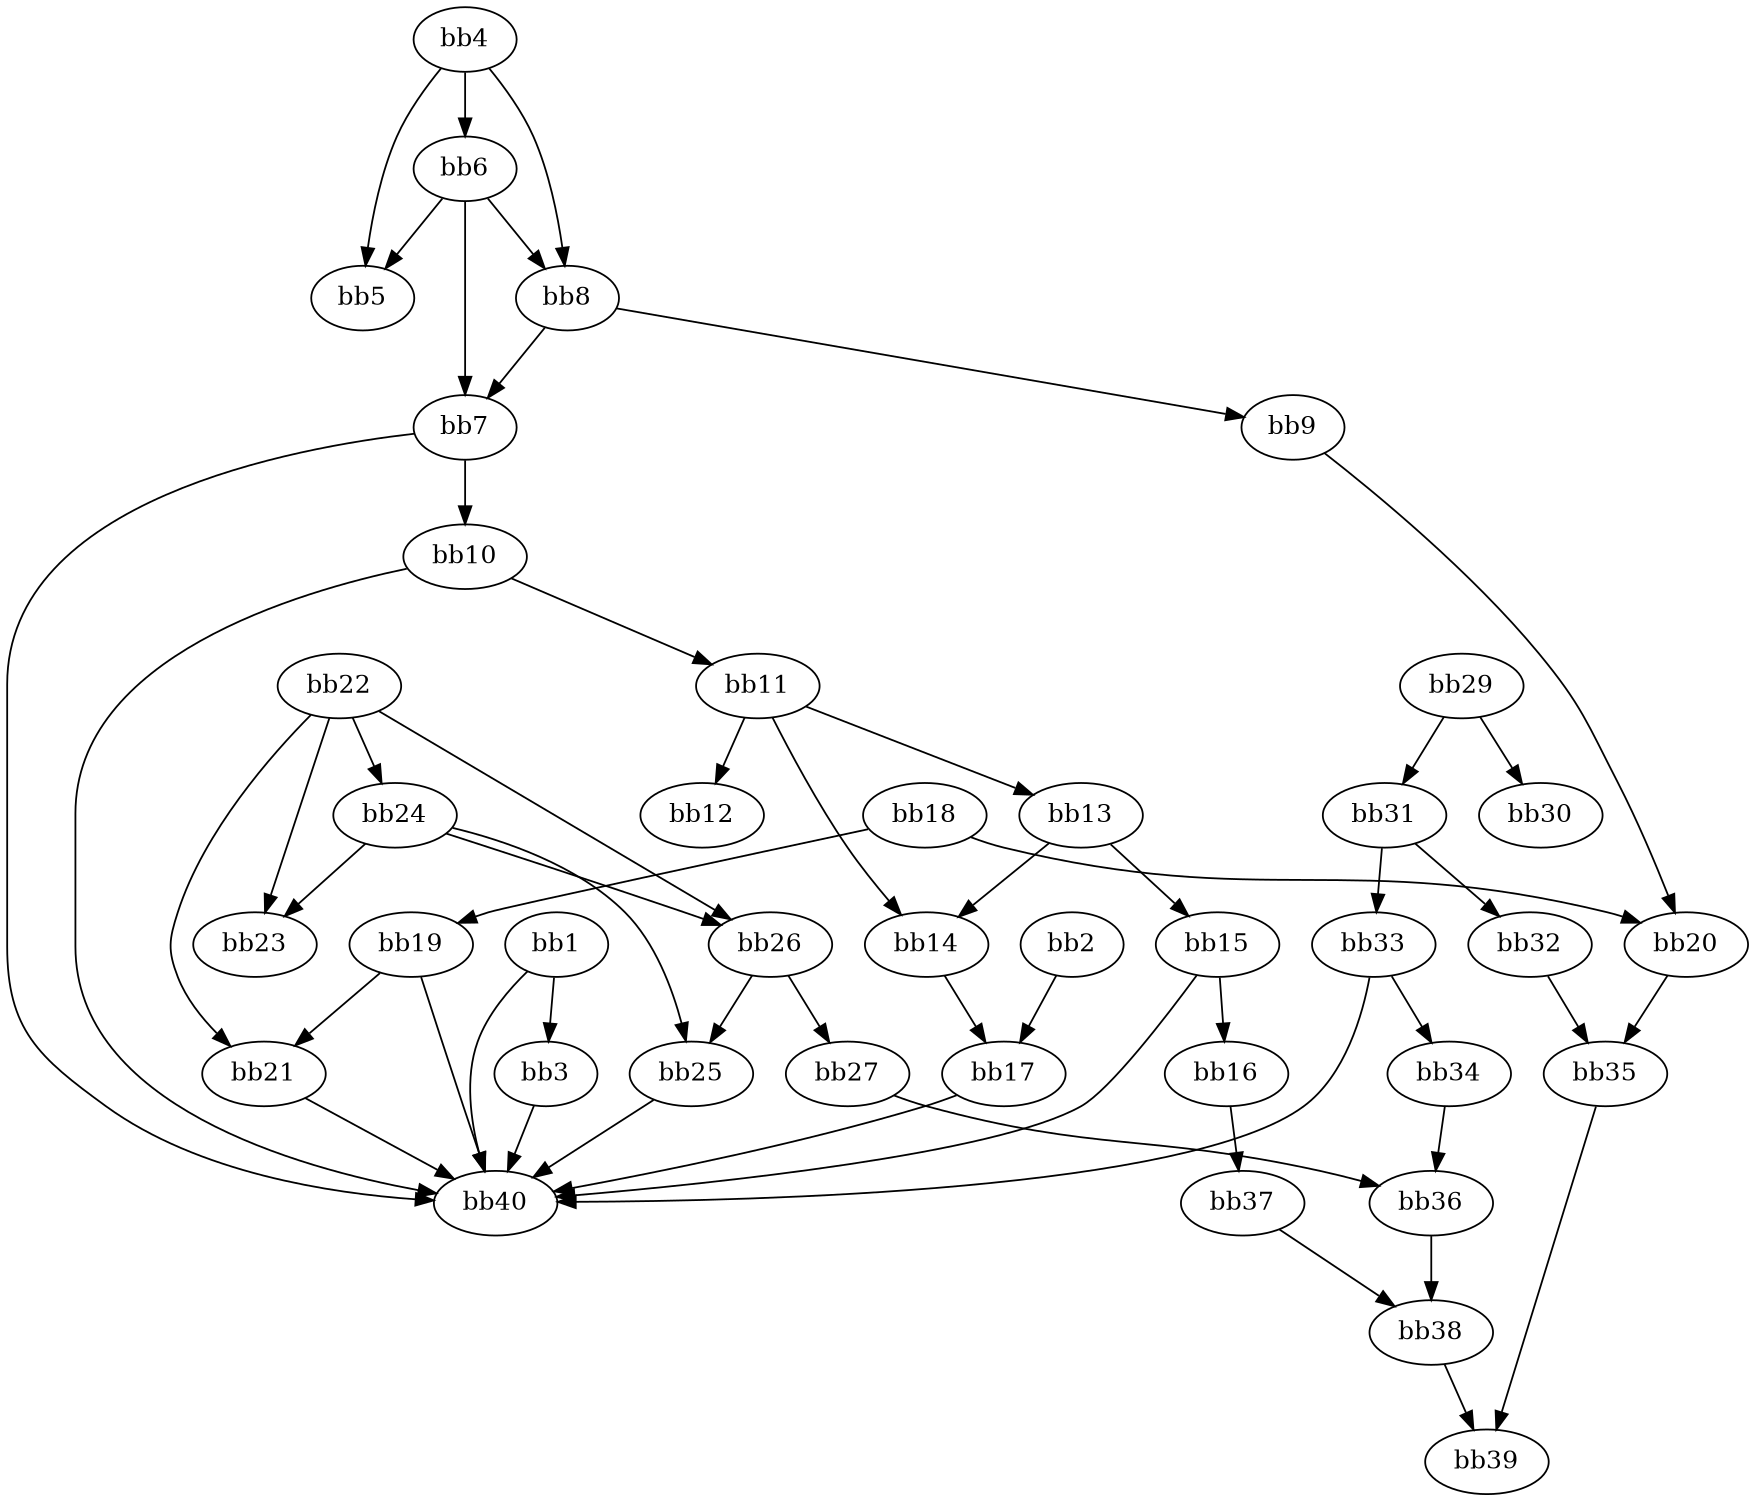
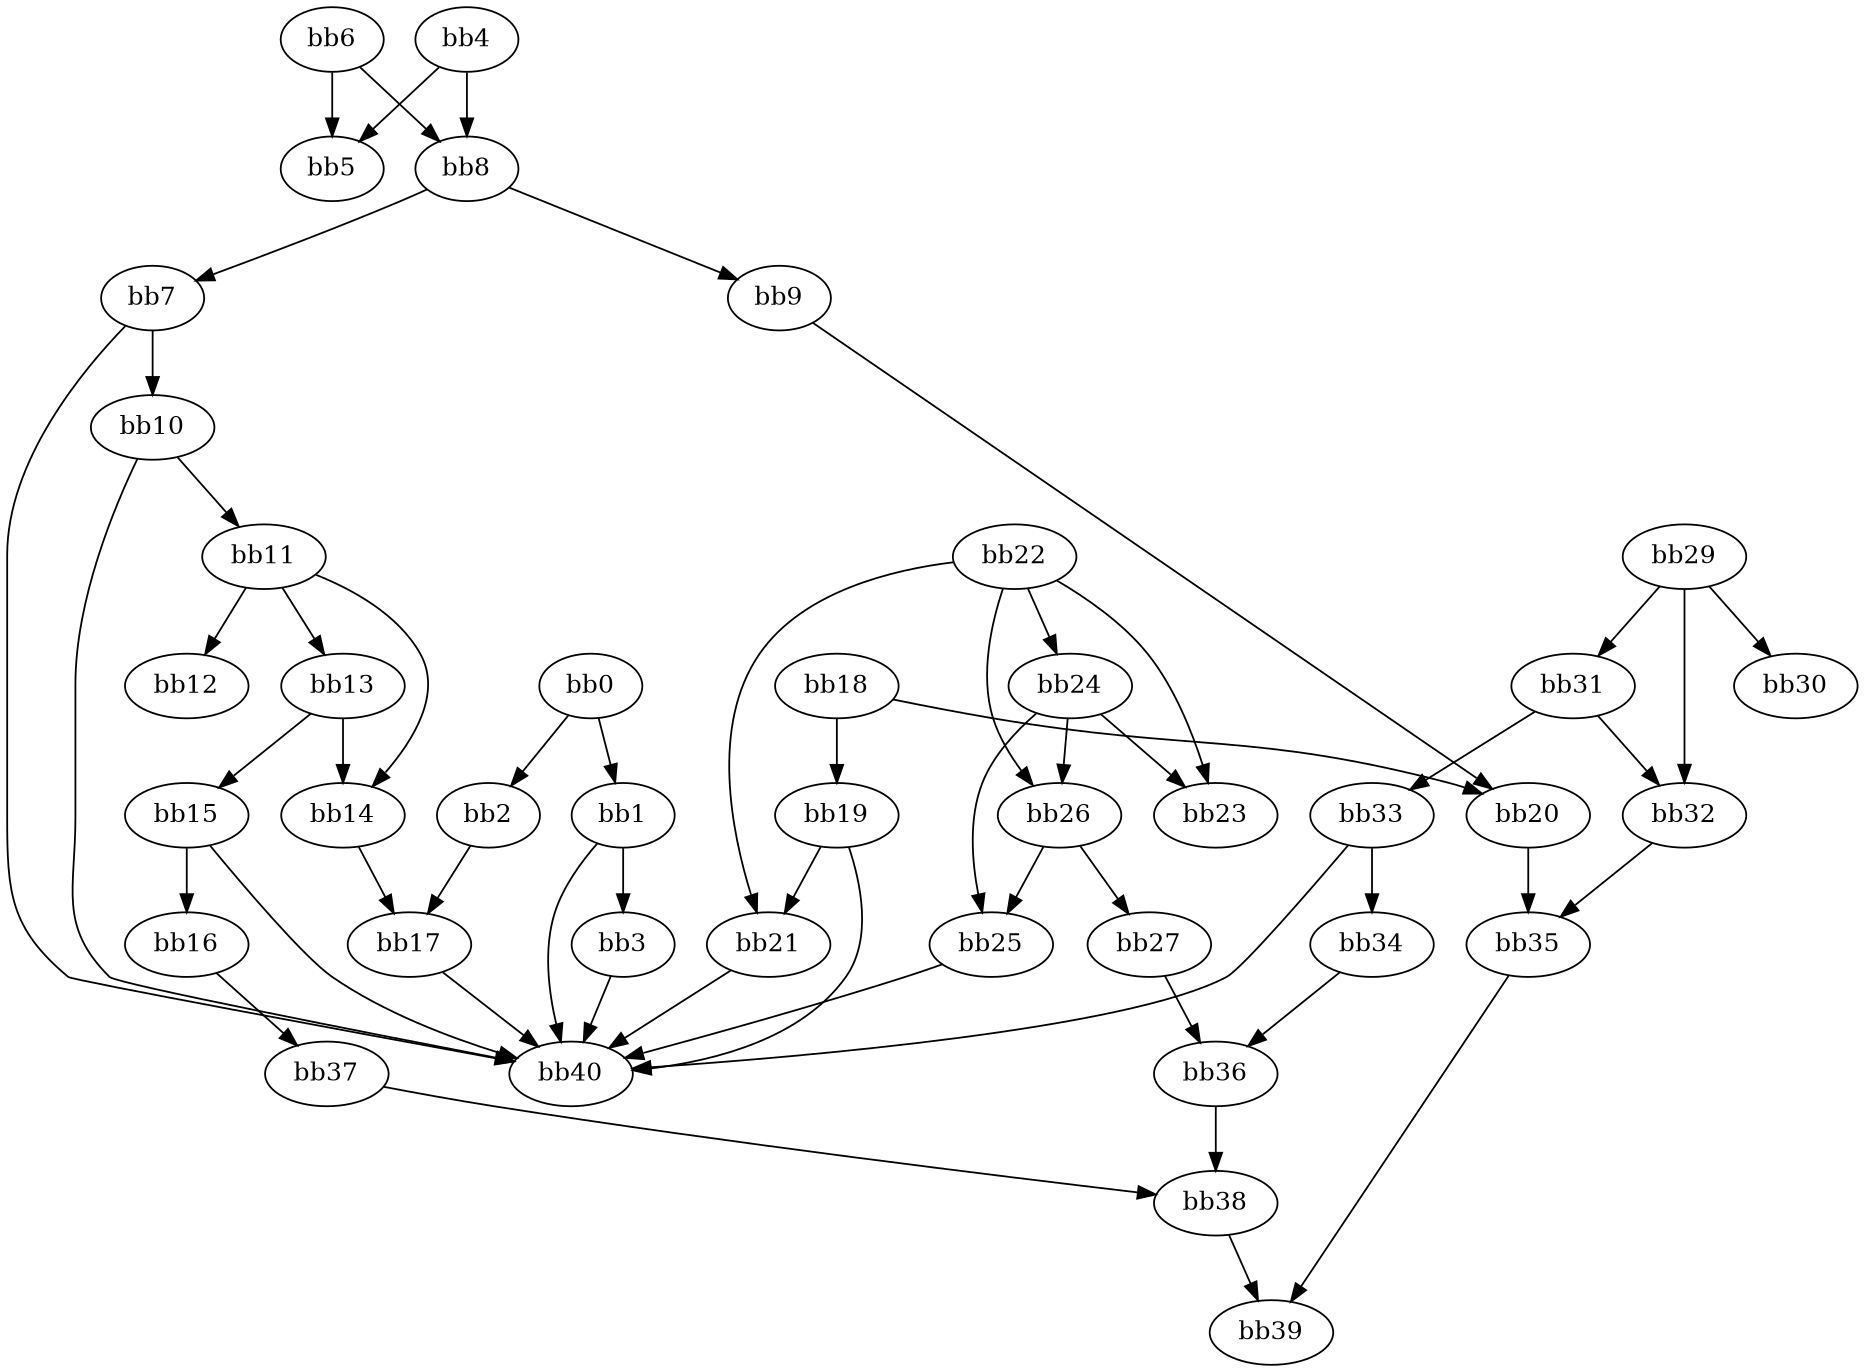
edge "bb4" -> "bb6": removed
edge "bb6" -> "bb7": removed
edge "bb29" -> "bb32": added
node "bb0": added
